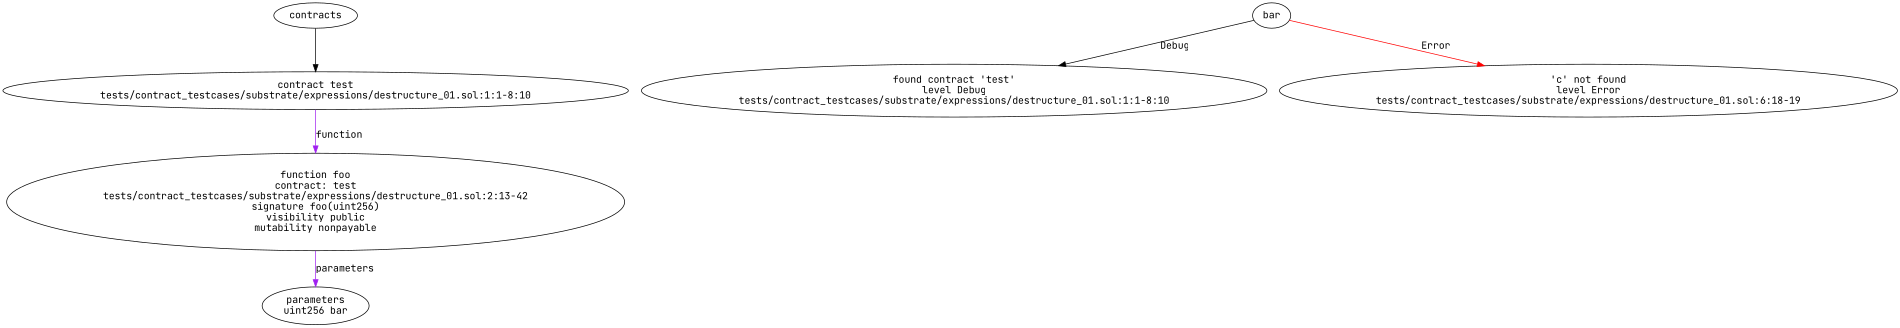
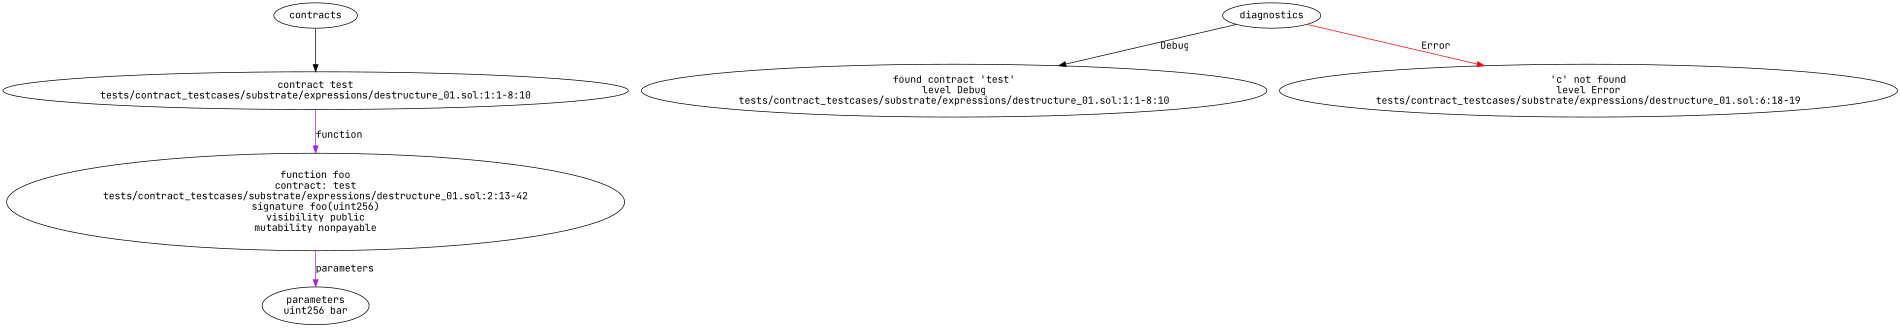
node "bar": label "bar" -> "diagnostics"
